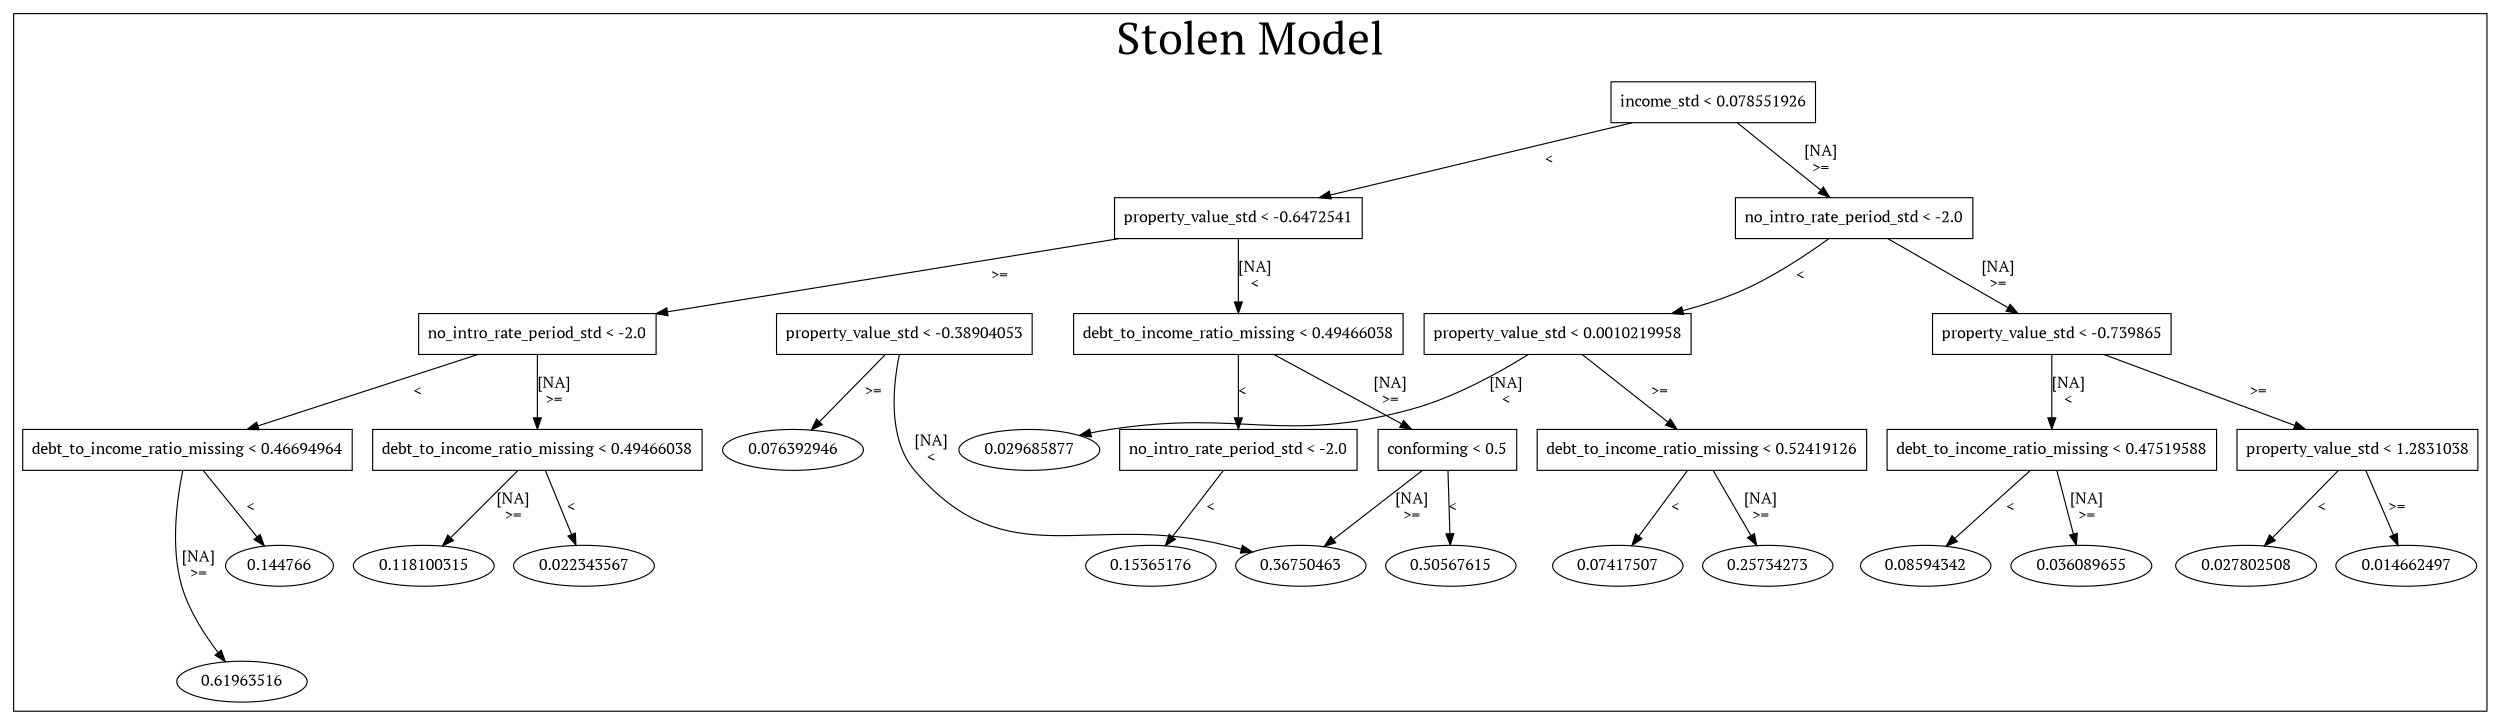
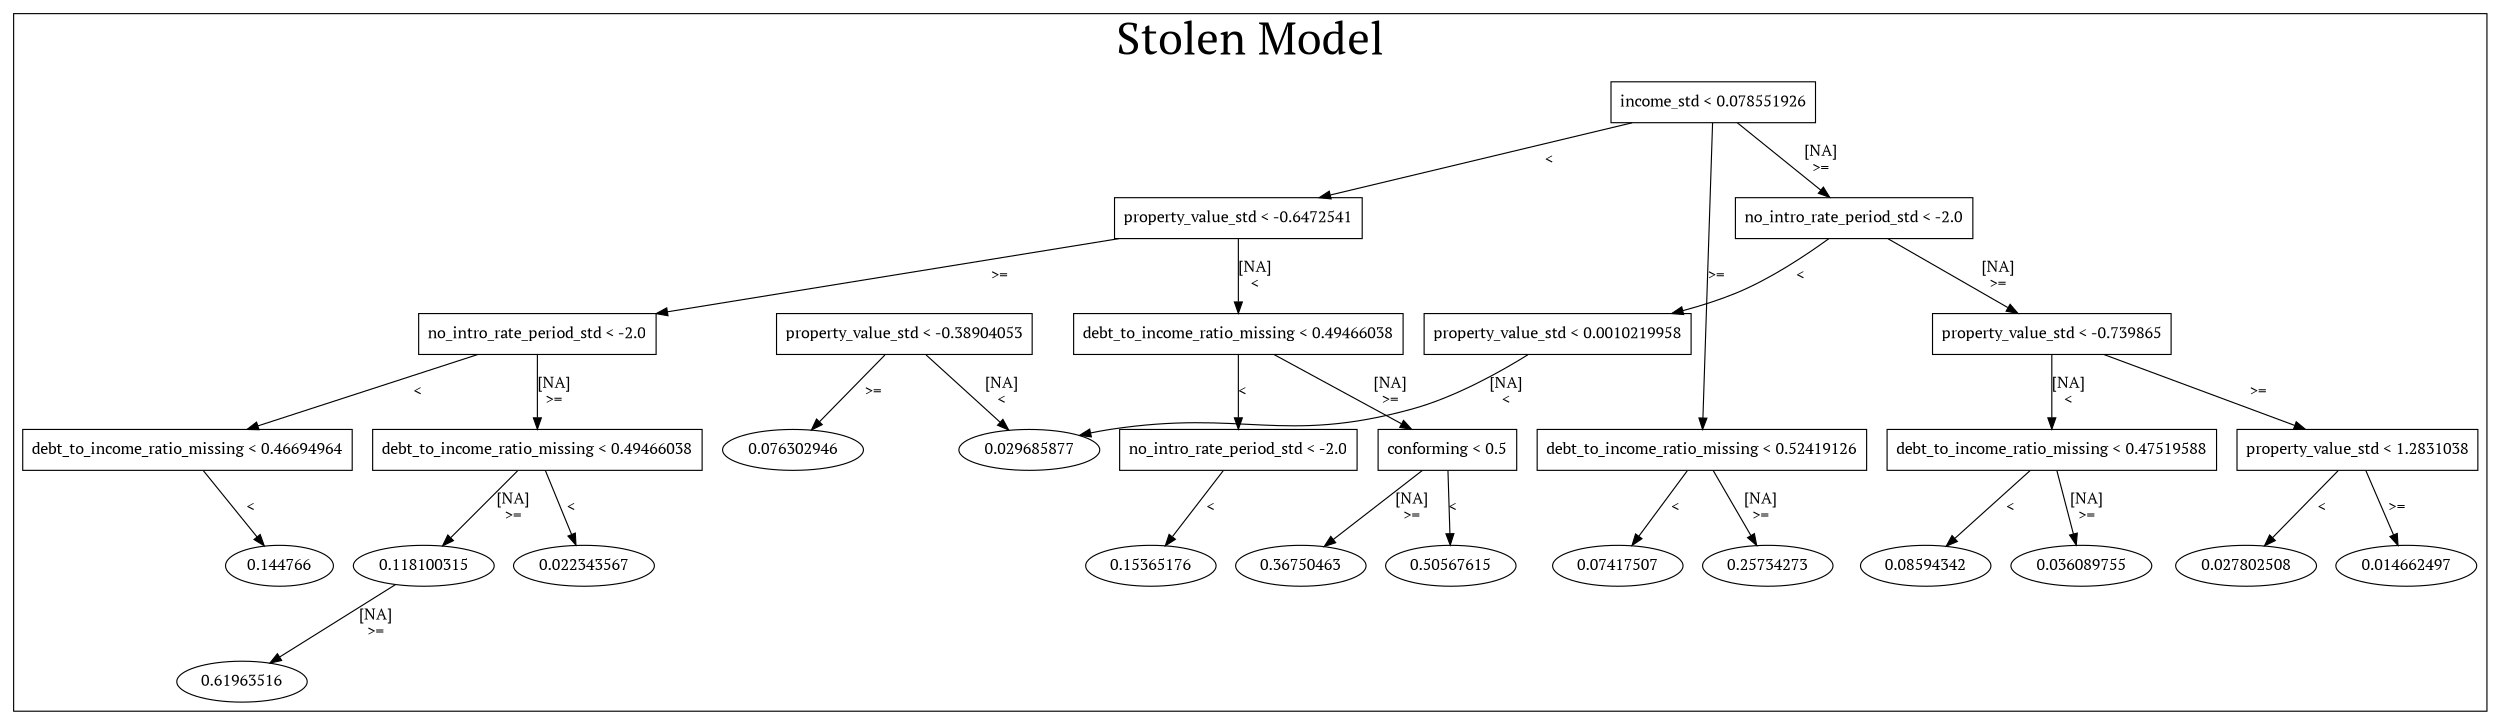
edge "property_value_std < 0.0010219958" -> "debt_to_income_ratio_missing < 0.52419126": now "income_std < 0.078551926" -> "debt_to_income_ratio_missing < 0.52419126"
node "0.076392946": label "0.076392946" -> "0.076302946"
edge "property_value_std < -0.38904053" -> "0.36750463": now "property_value_std < -0.38904053" -> "0.029685877"
edge "debt_to_income_ratio_missing < 0.46694964" -> "0.61963516": now "0.118100315" -> "0.61963516"
node "0.036089655": label "0.036089655" -> "0.036089755"
